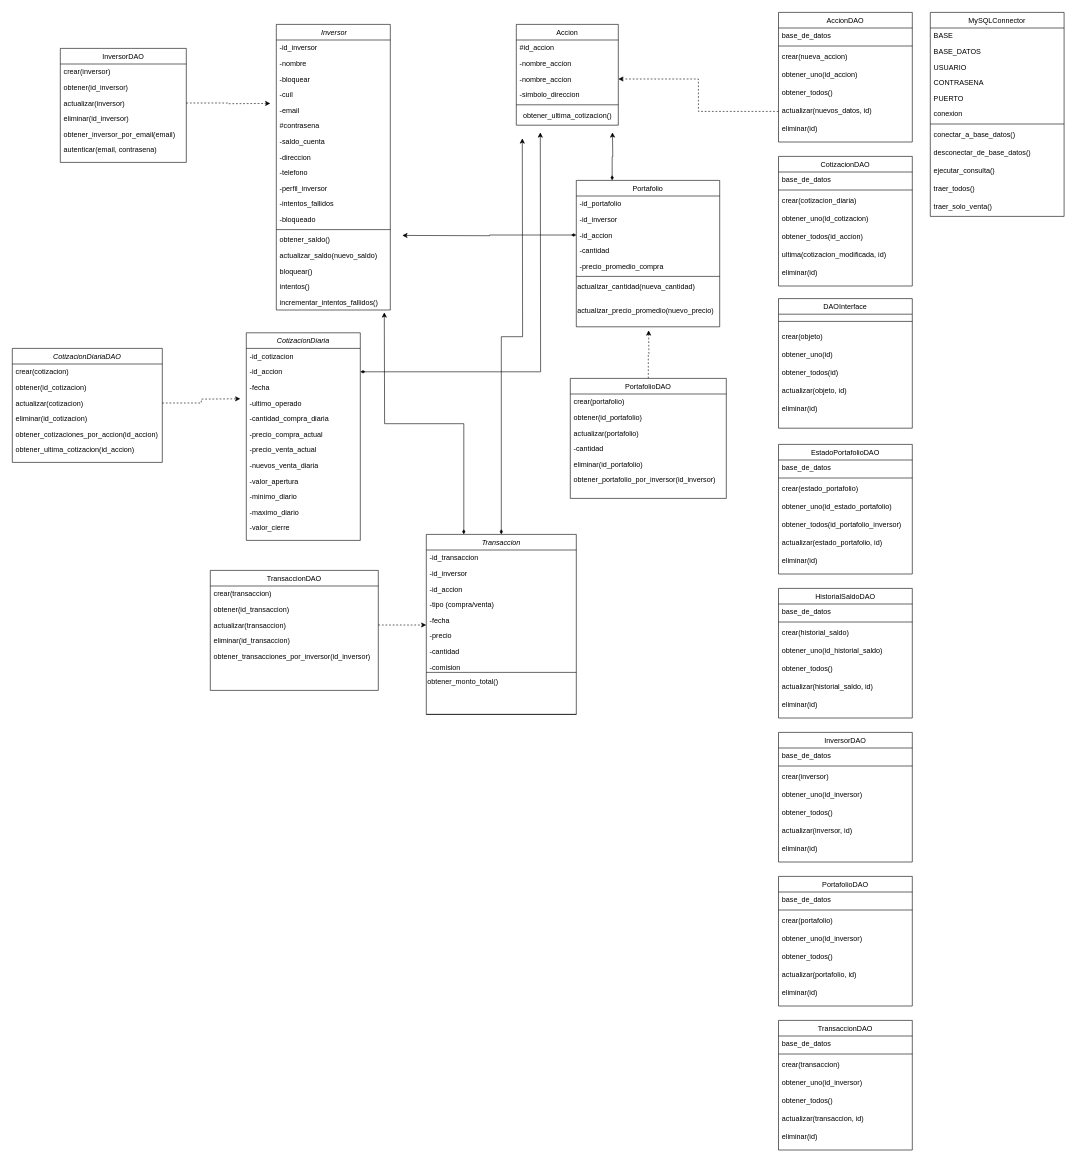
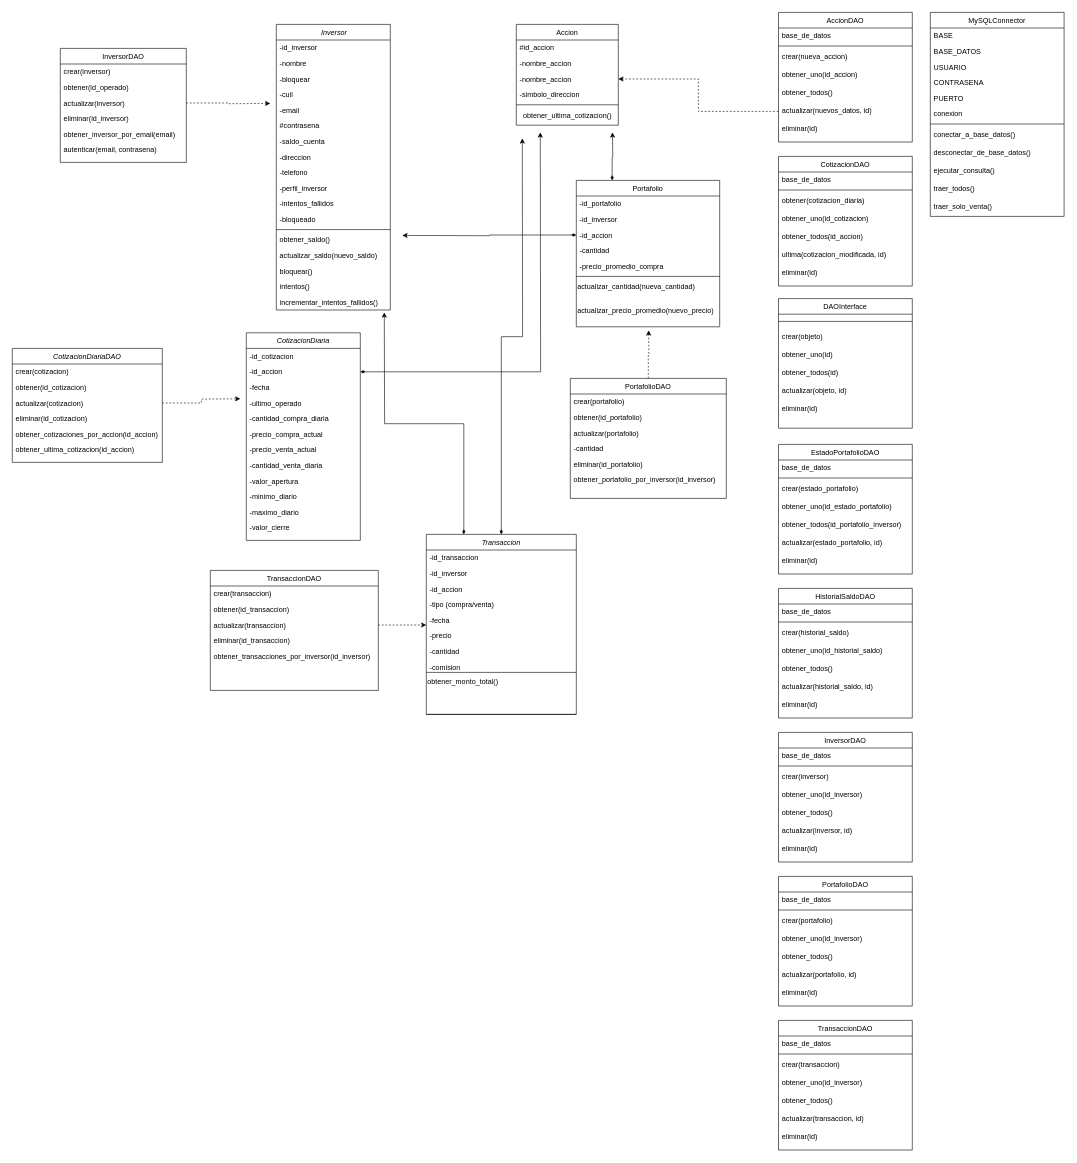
node "obtener(id_inversor)": label "obtener(id_inversor)" -> "obtener(id_operado)"
node "crear(cotizacion_diaria)": label "crear(cotizacion_diaria)" -> "obtener(cotizacion_diaria)"
node "-nuevos_venta_diaria": label "-nuevos_venta_diaria" -> "-cantidad_venta_diaria"
